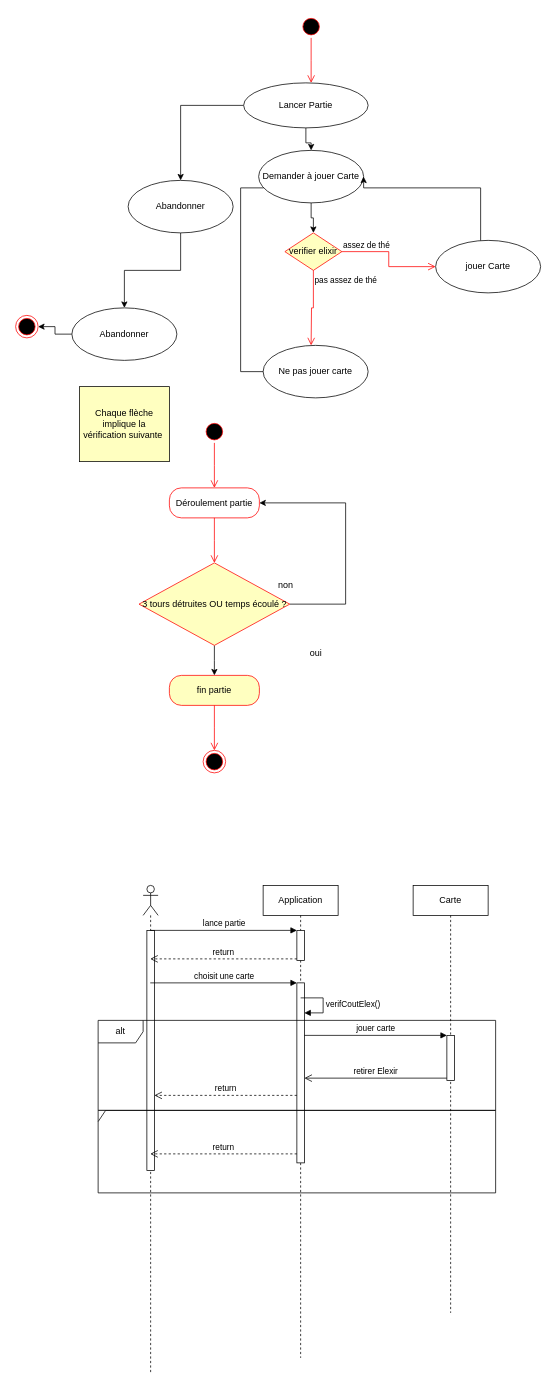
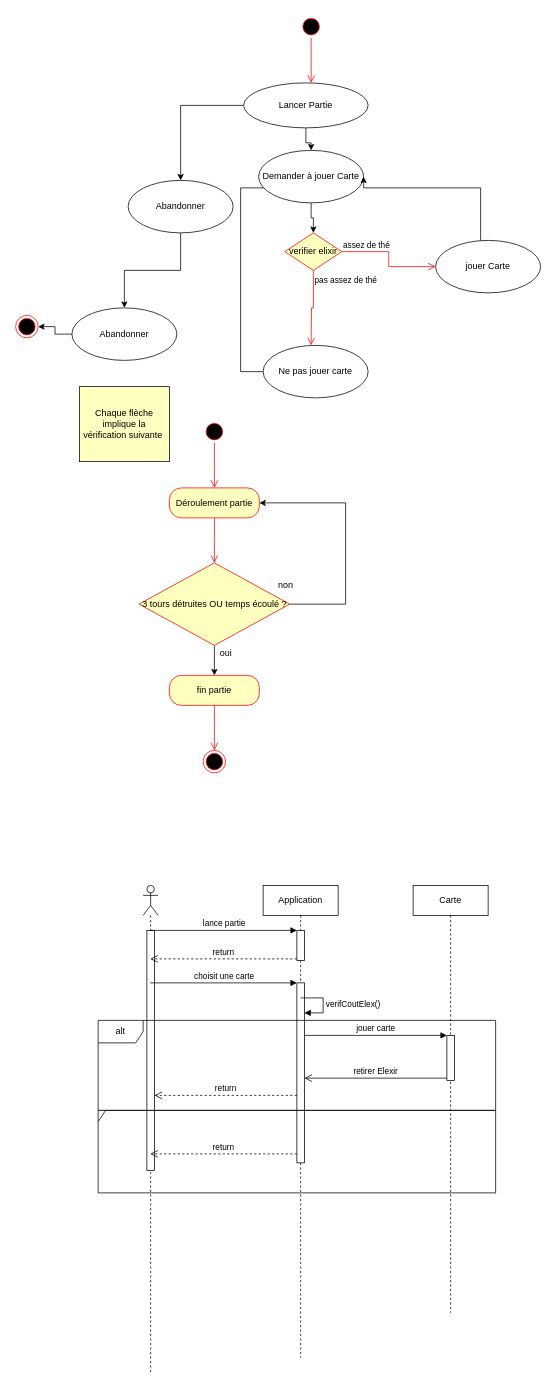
node "Déroulement partie": fillcolor #ffffff -> #ffffc0
node "oui": moved (315, 653) -> (225, 653)
